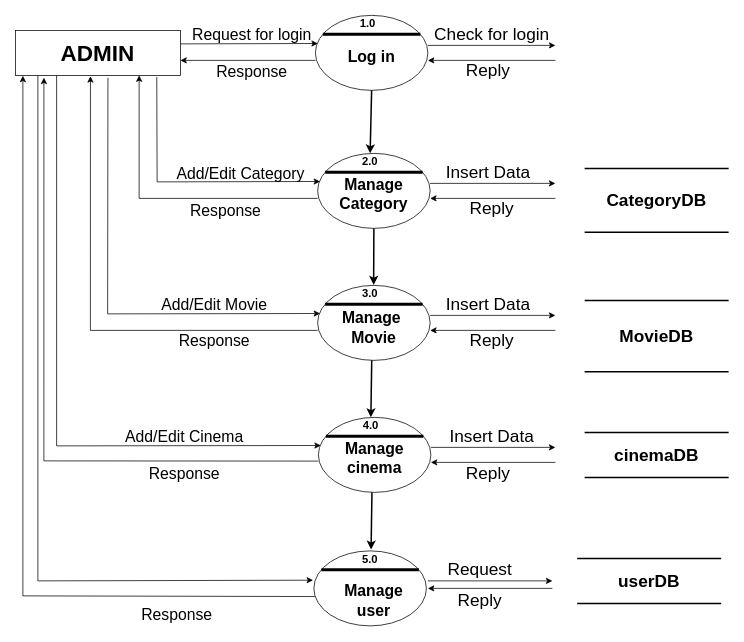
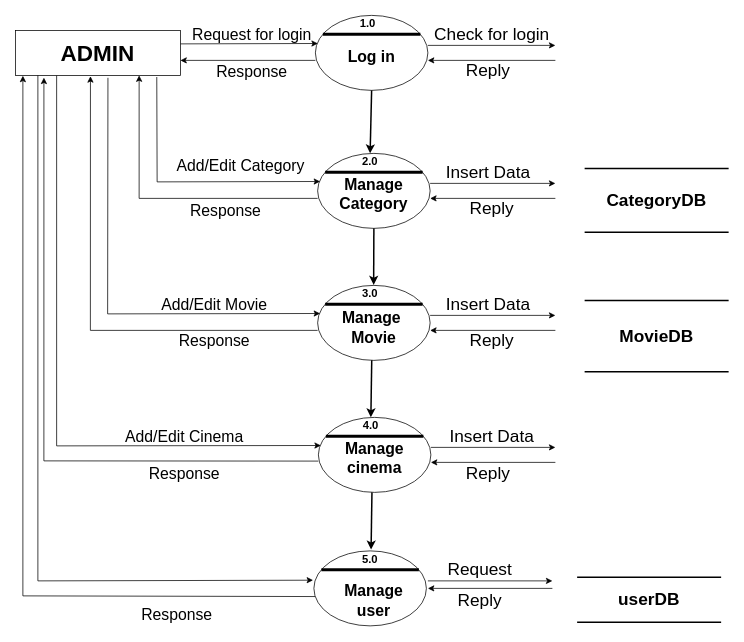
node "Add/Edit Category": moved (240, 173) -> (240, 165)
node "cinemaDB": removed
node "userDB": moved (649, 581) -> (649, 600)
